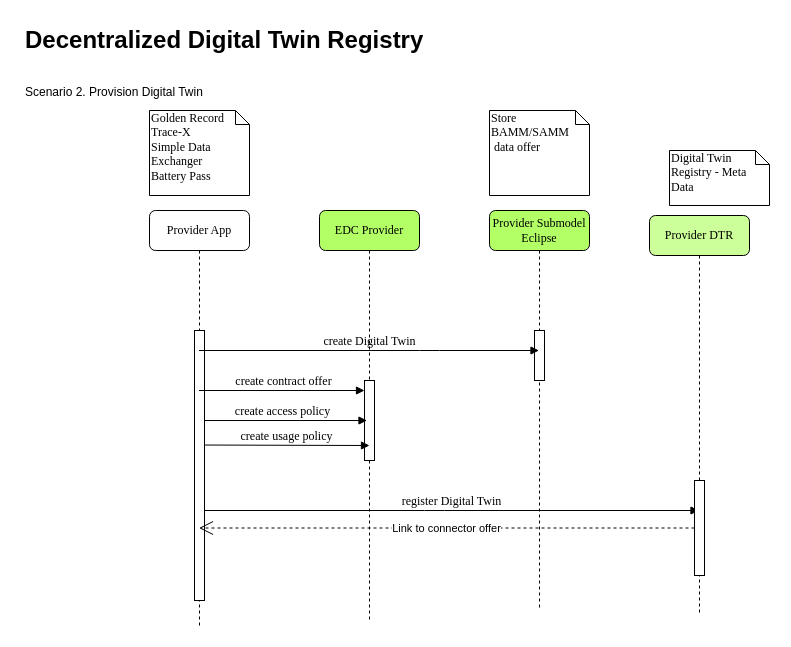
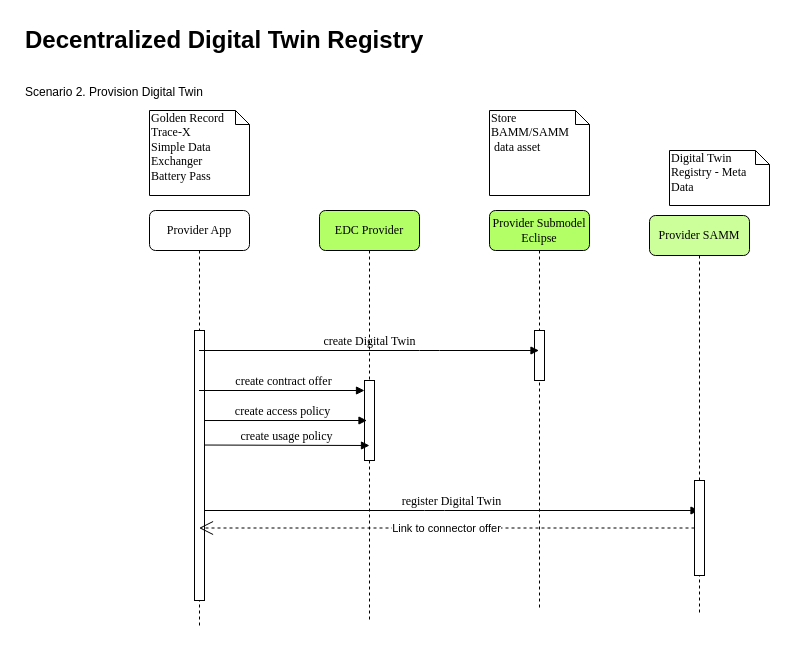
node "Store BAMM/SAMM data offer": label "Store BAMM/SAMM data offer" -> "Store BAMM/SAMM data asset"
node "Provider DTR": label "Provider DTR" -> "Provider SAMM"
